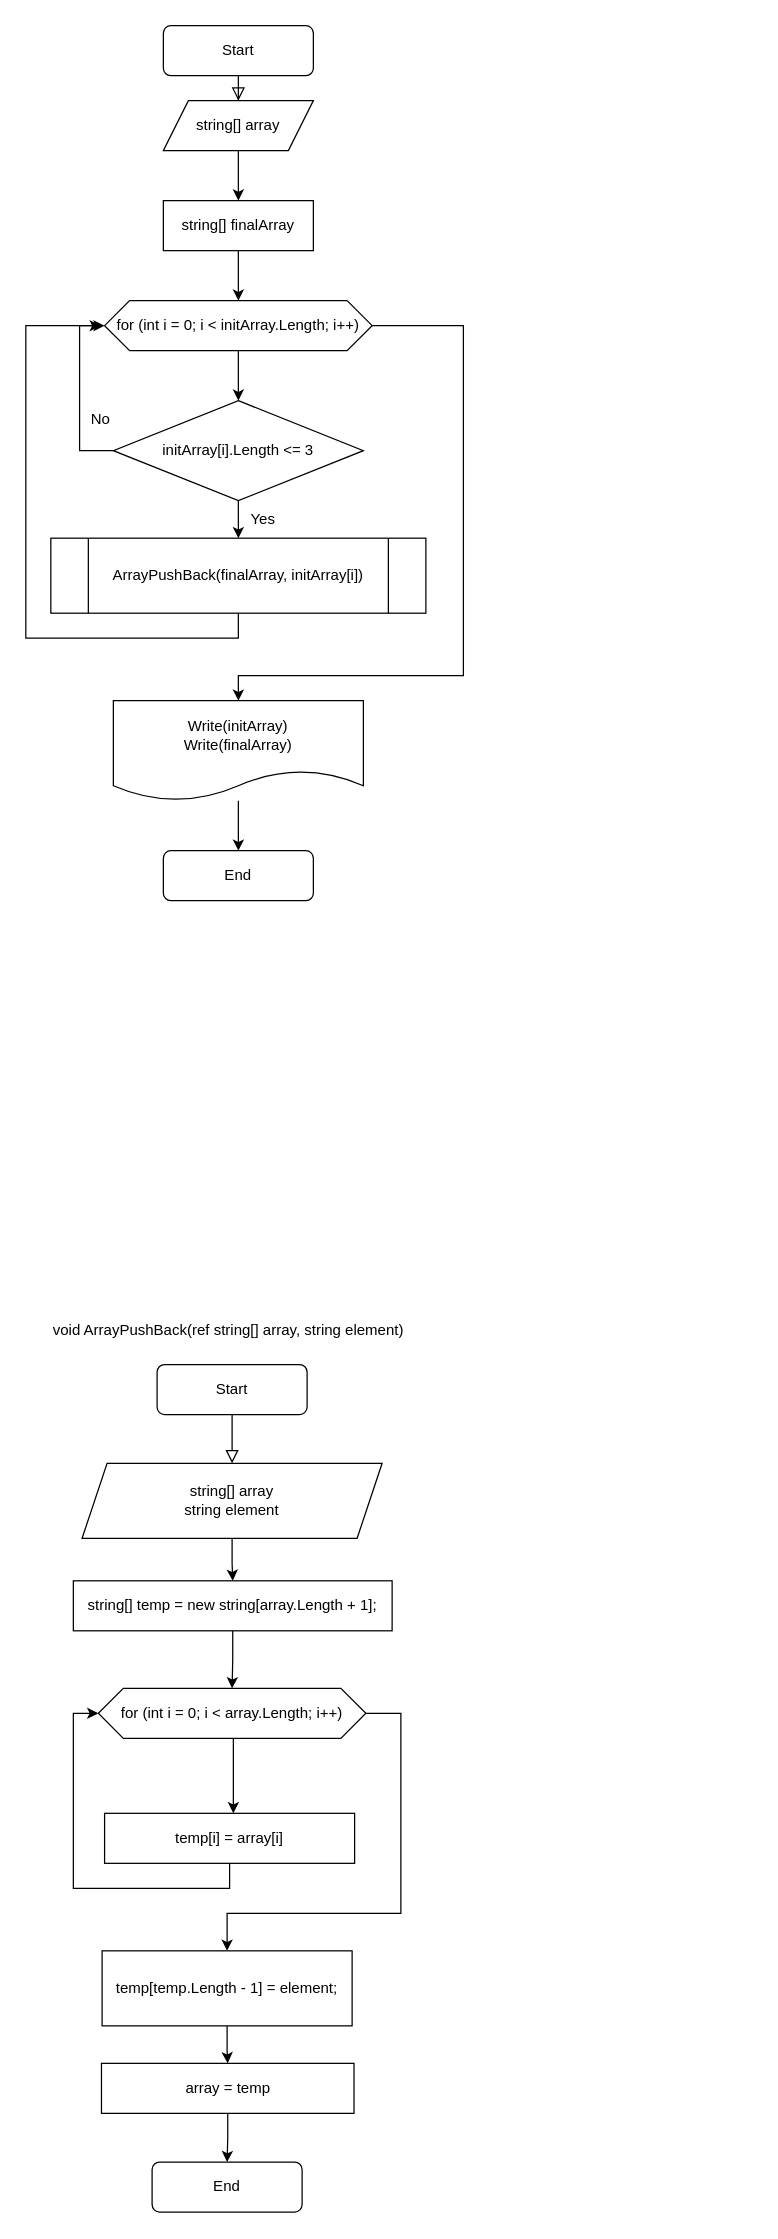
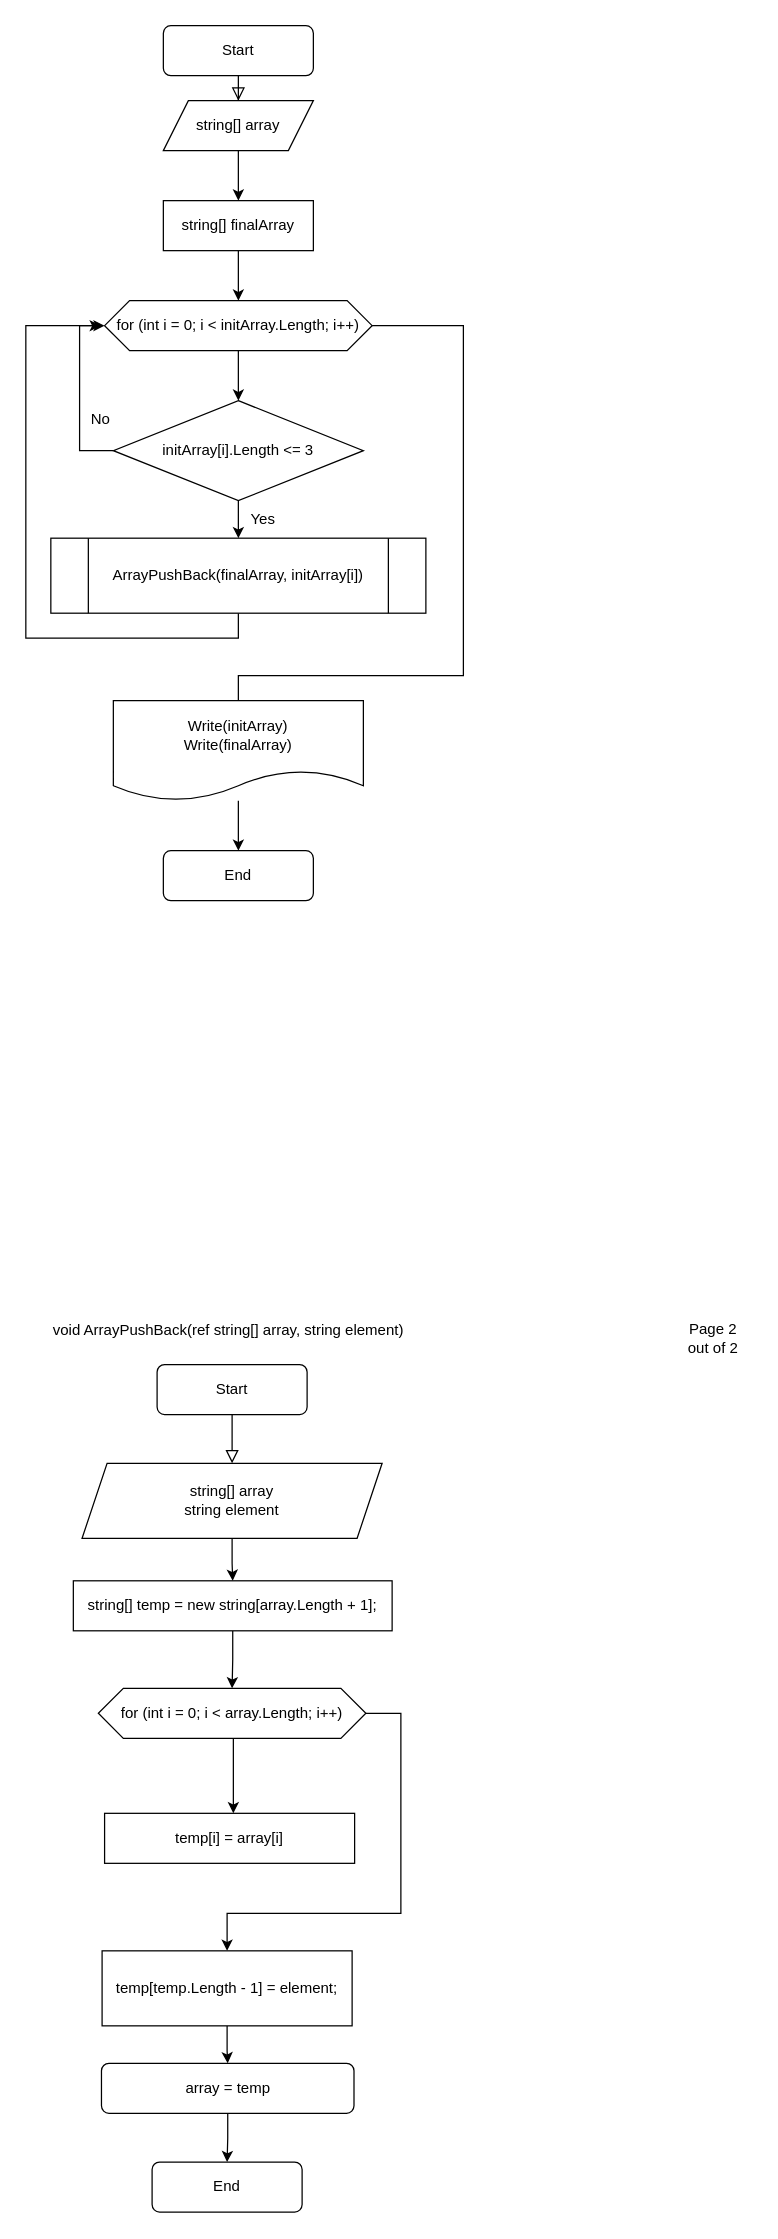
edge "for (int i = 0; i < initArray.Length; i++)" -> "Write(initArray) Write(finalArray)": arrowhead classic -> none
node "Page 2 out of 2": added
edge "temp[i] = array[i]" -> "for (int i = 0; i < array.Length; i++)": removed
node "array = temp": shape rectangle -> rounded rectangle
